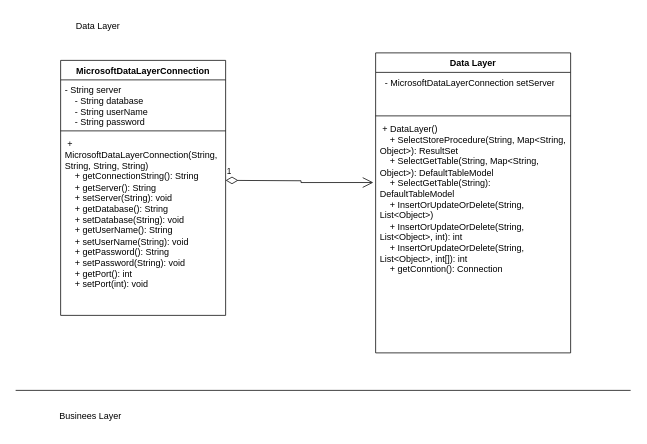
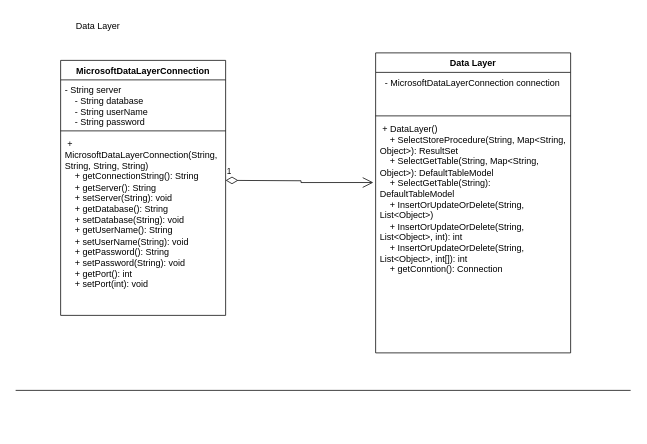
node "- MicrosoftDataLayerConnection setServer": label "- MicrosoftDataLayerConnection setServer" -> "- MicrosoftDataLayerConnection connection"
node "Businees Layer": removed
